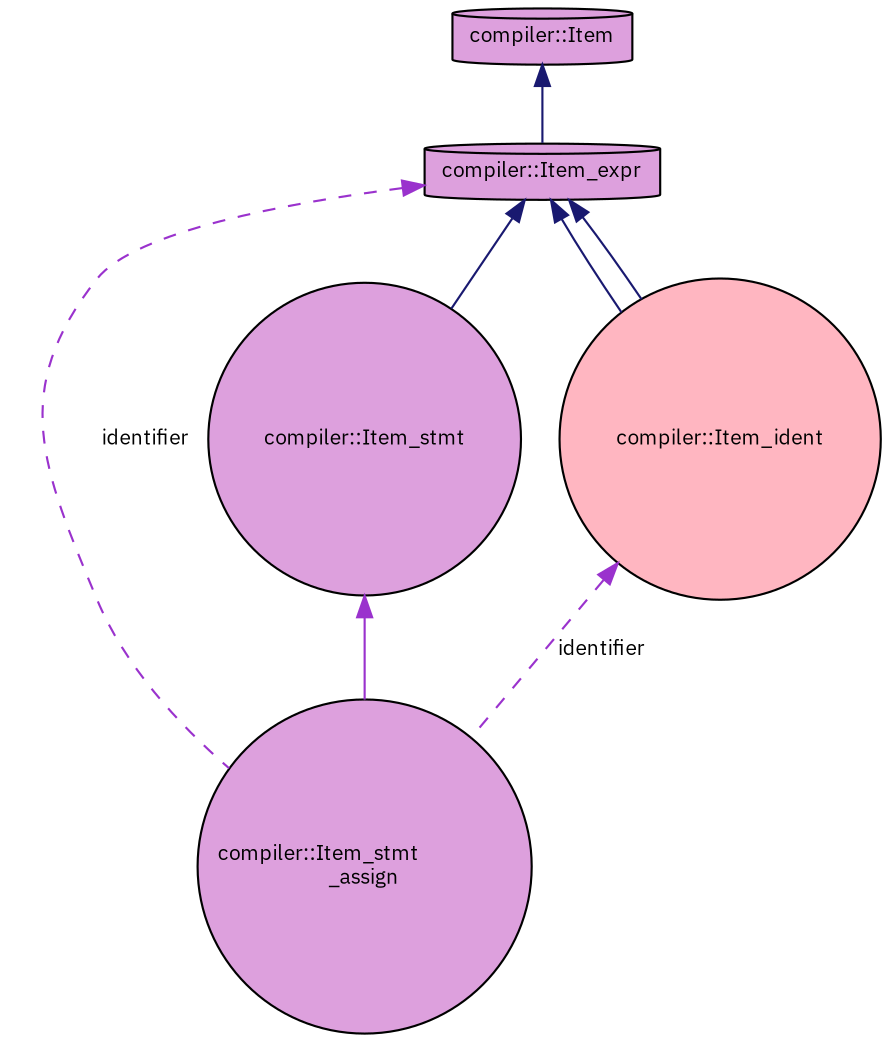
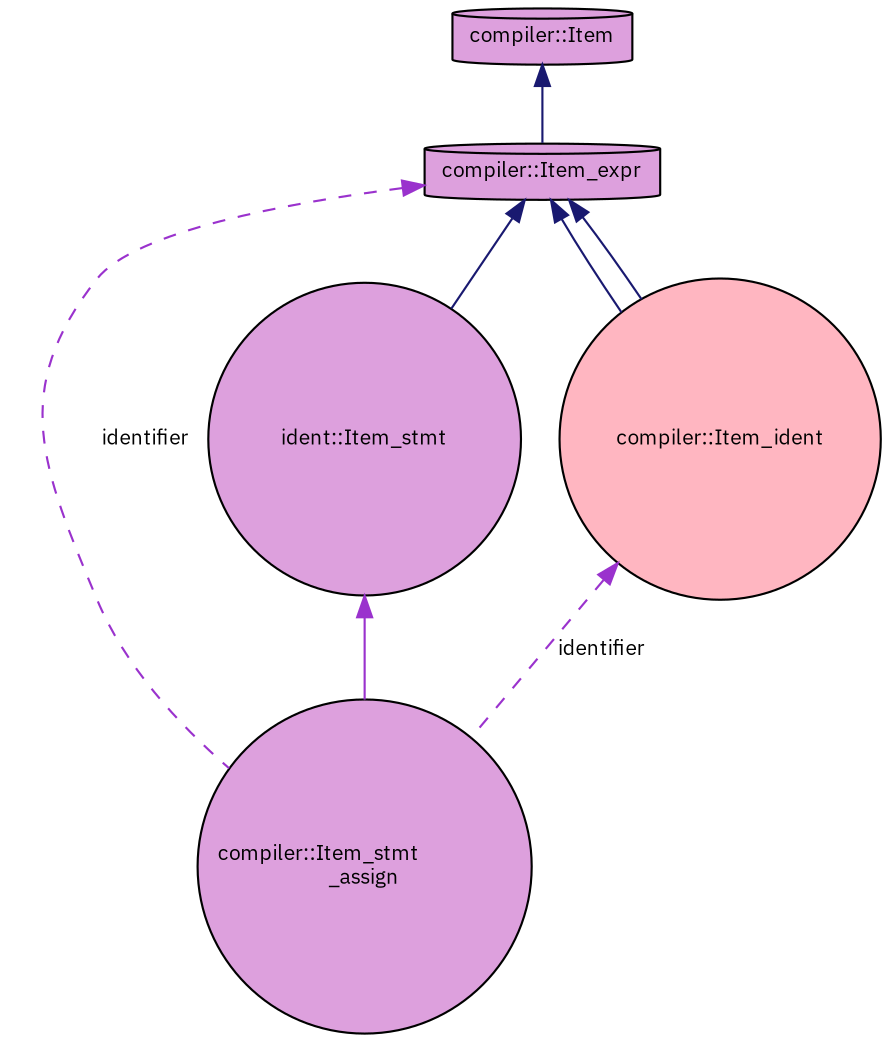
node "compiler::Item_stmt": label "compiler::Item_stmt" -> "ident::Item_stmt"
